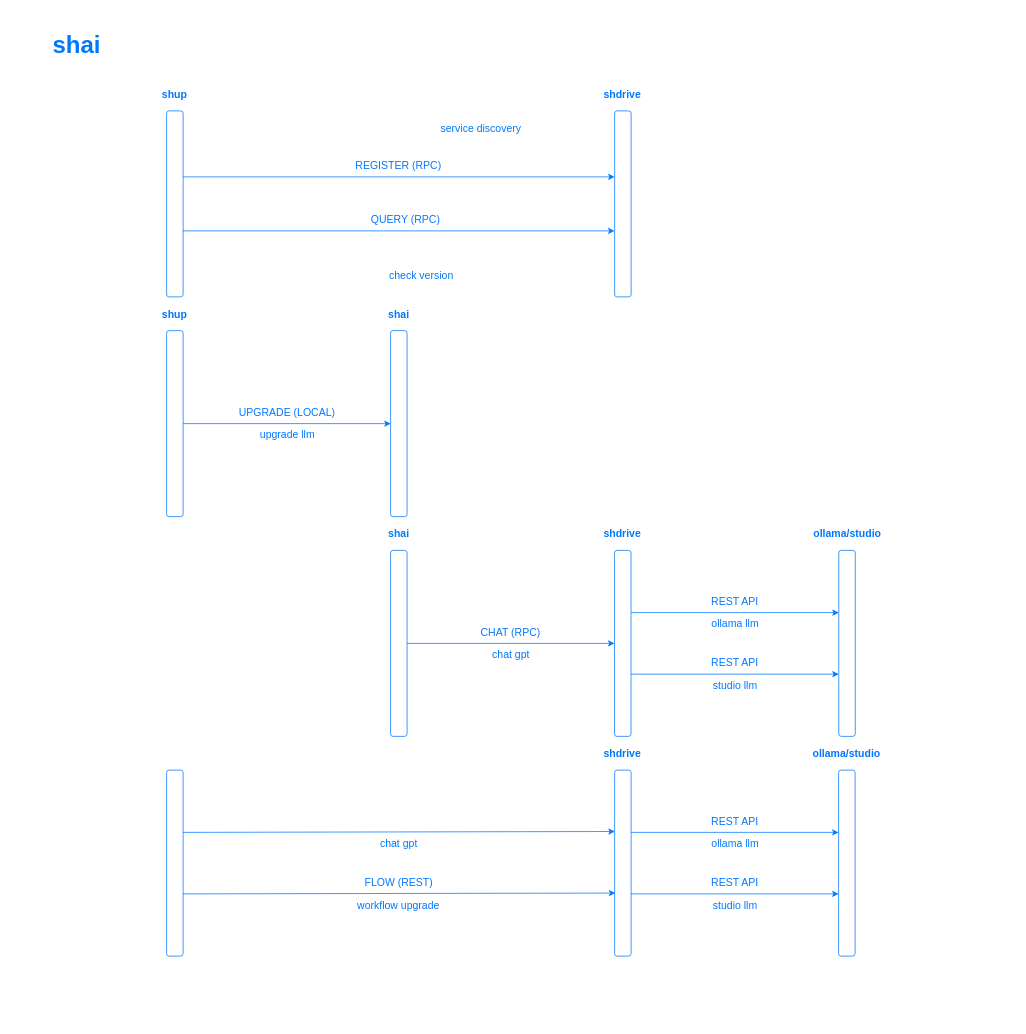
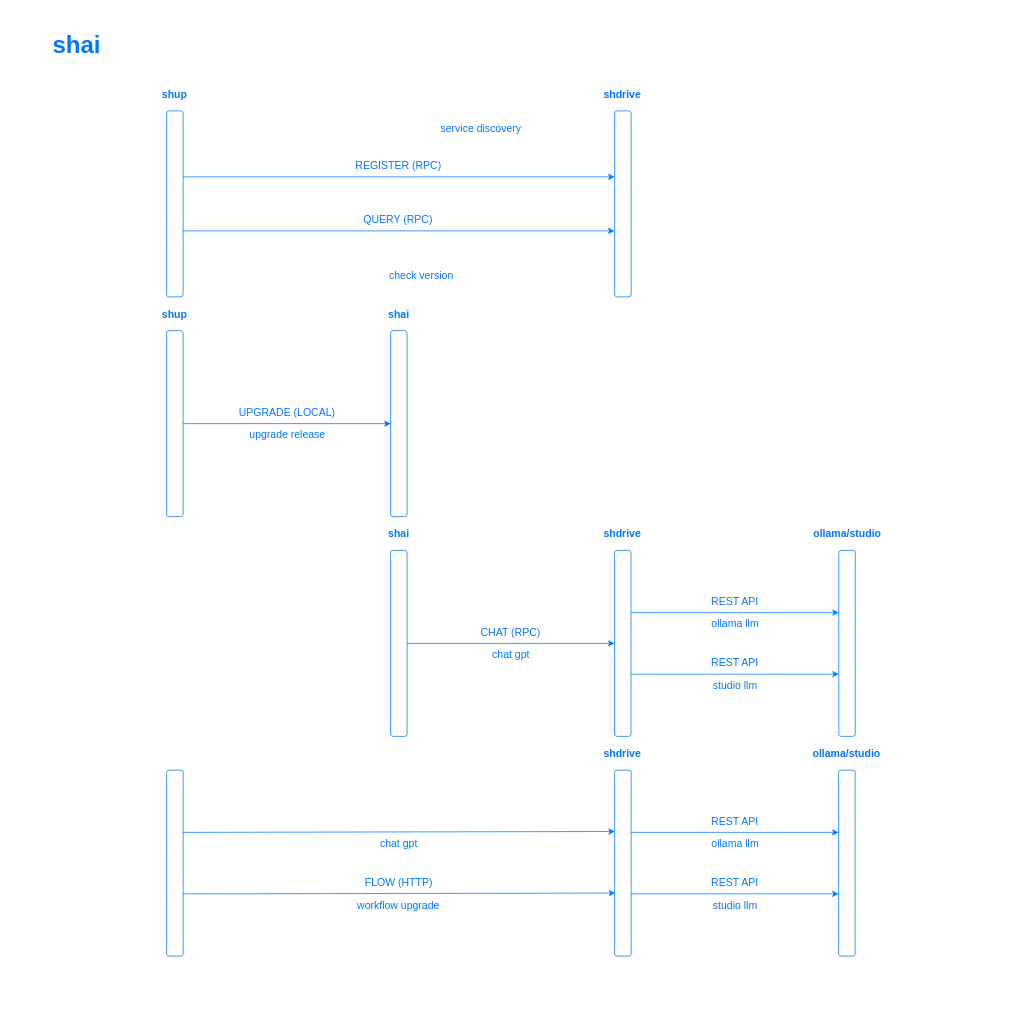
node "QUERY (RPC)": moved (406, 219) -> (399, 219)
node "upgrade llm": label "upgrade llm" -> "upgrade release"
node "FLOW (REST)": label "FLOW (REST)" -> "FLOW (HTTP)"
